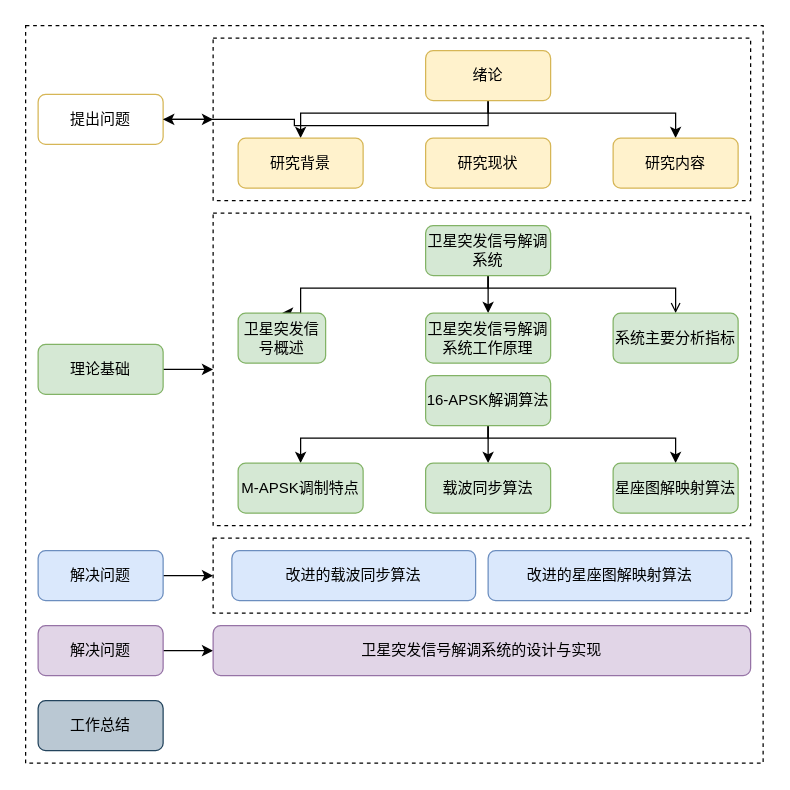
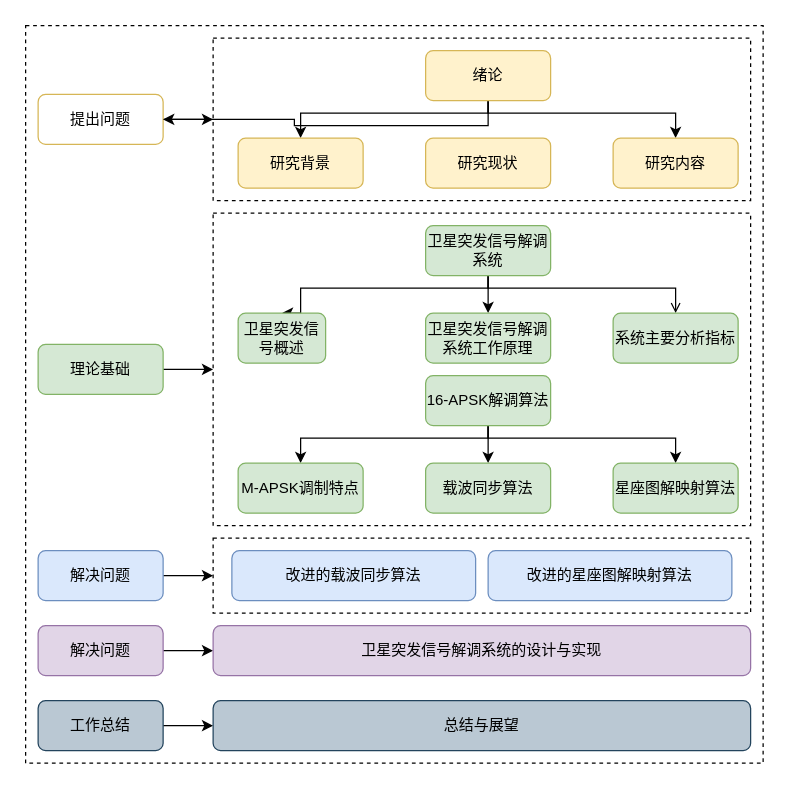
edge "工作总结" -> "总结与展望": added
node "总结与展望": added
